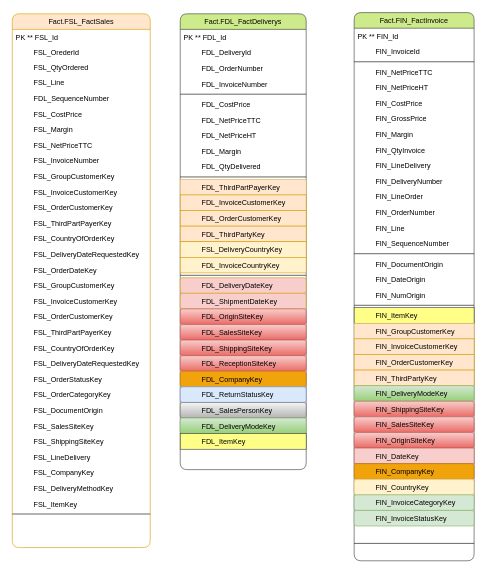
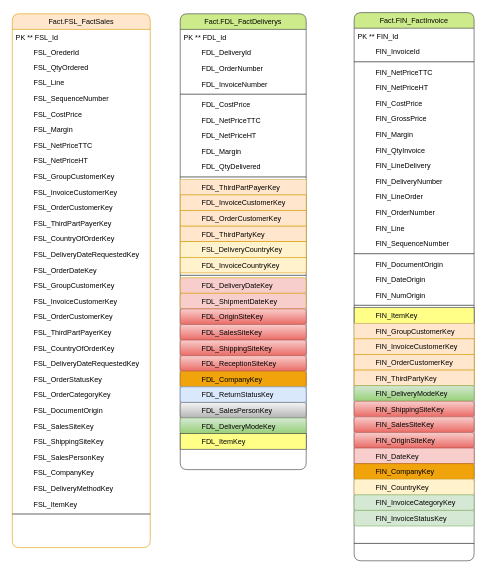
node "FDL_SequenceNumber": label "FDL_SequenceNumber" -> "FSL_SequenceNumber"
node "FSL_InvoiceNumber": label "FSL_InvoiceNumber" -> "FSL_NetPriceHT"
node "FSL_LineDelivery": label "FSL_LineDelivery" -> "FSL_SalesPersonKey"
